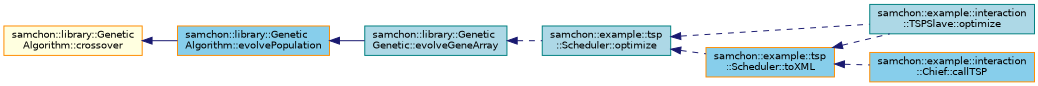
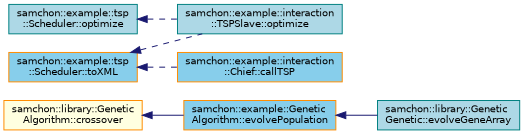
node "samchon::library::Genetic Algorithm::evolvePopulation": label "samchon::library::Genetic Algorithm::evolvePopulation" -> "samchon::example::Genetic Algorithm::evolvePopulation"
edge "samchon::example::tsp ::Scheduler::optimize" -> "samchon::library::Genetic Genetic::evolveGeneArray": removed
edge "samchon::example::tsp ::Scheduler::toXML" -> "samchon::example::tsp ::Scheduler::optimize": removed
